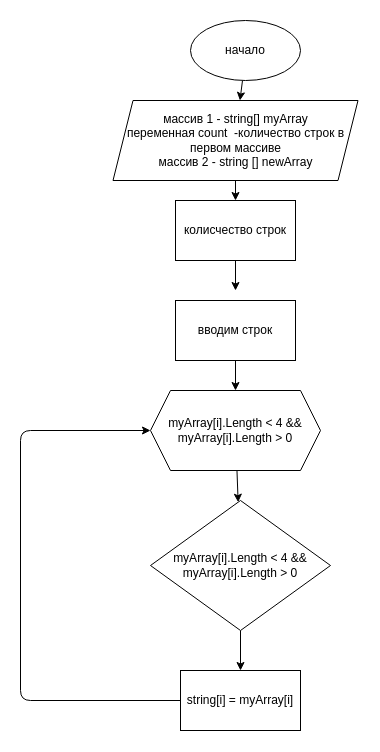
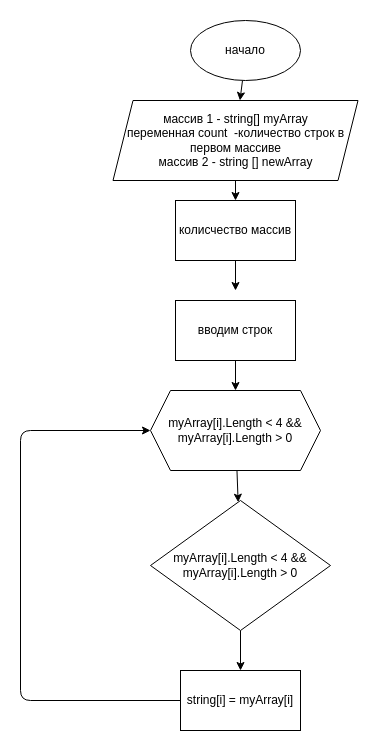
node "колисчество строк": label "колисчество строк" -> "колисчество массив"
